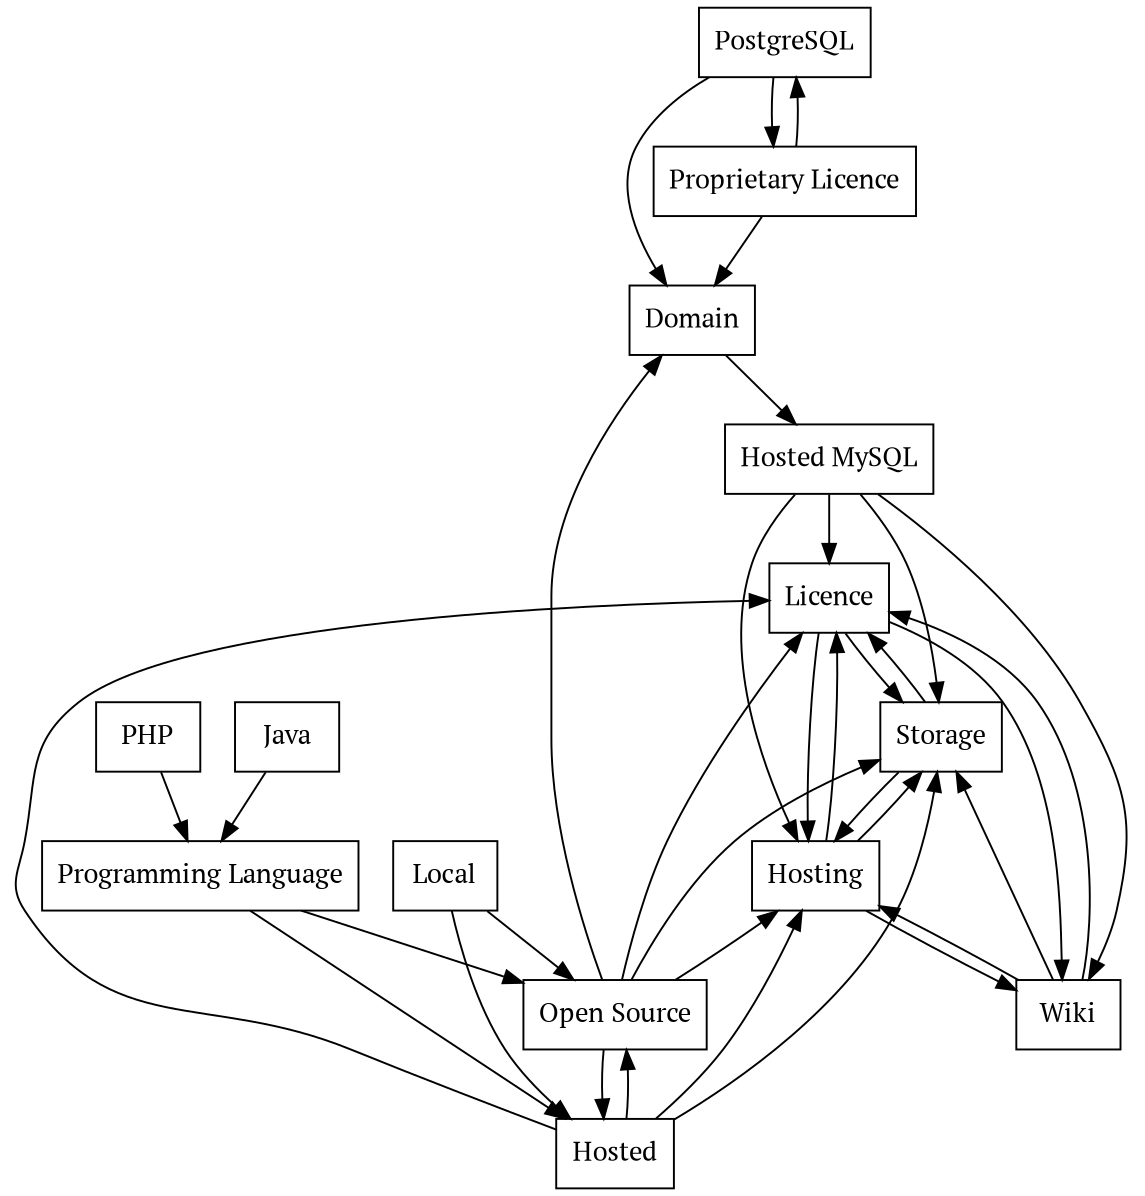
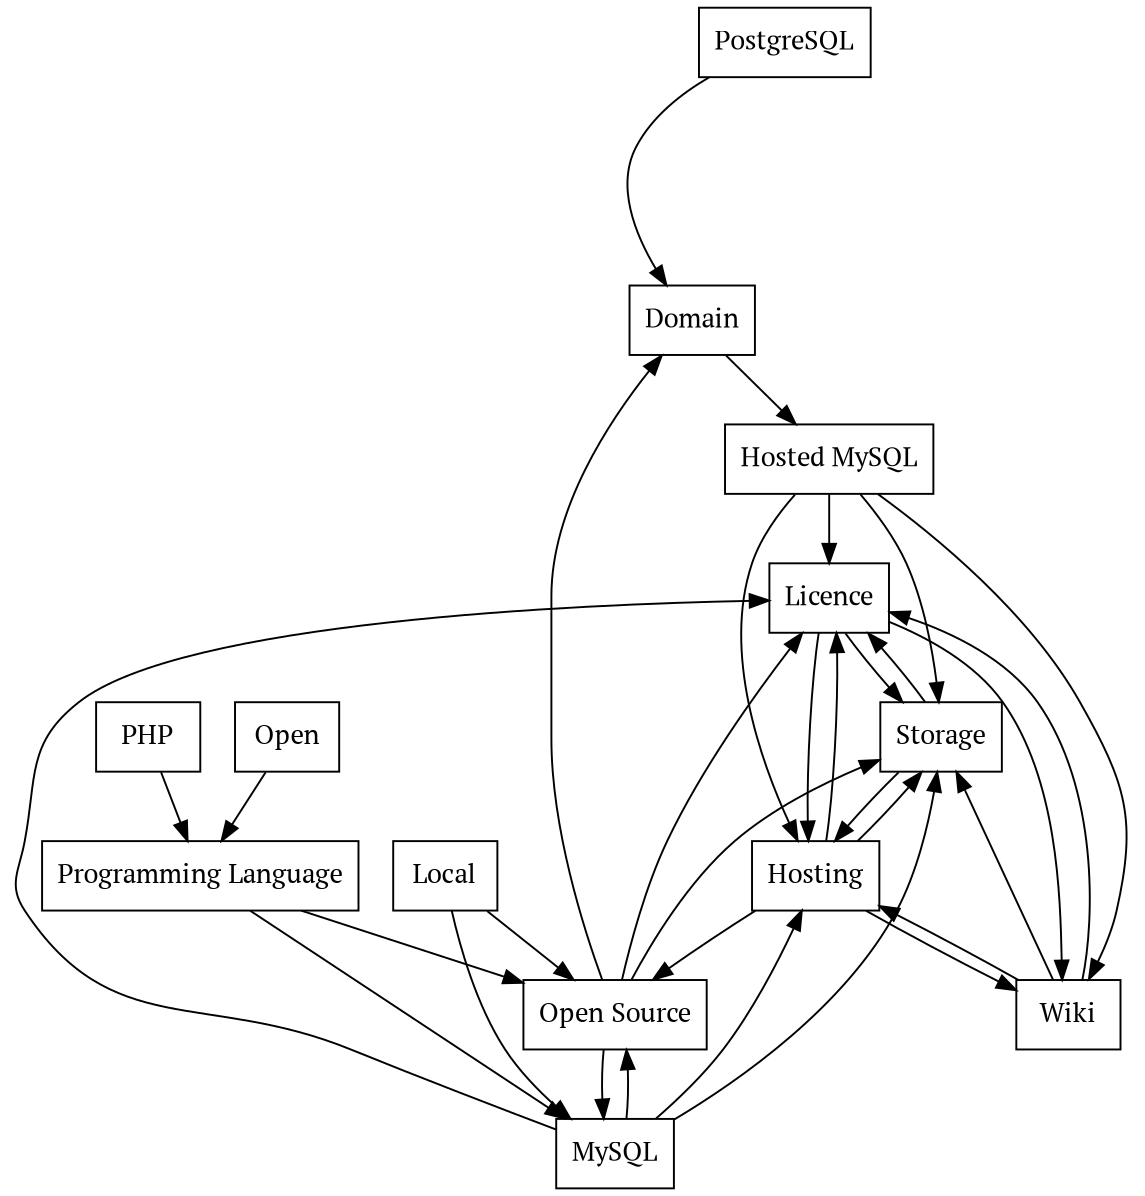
node "Proprietary Licence": removed
node "Java": label "Java" -> "Open"
edge "Open Source" -> "Hosting": reversed
node "Hosted": label "Hosted" -> "MySQL"
